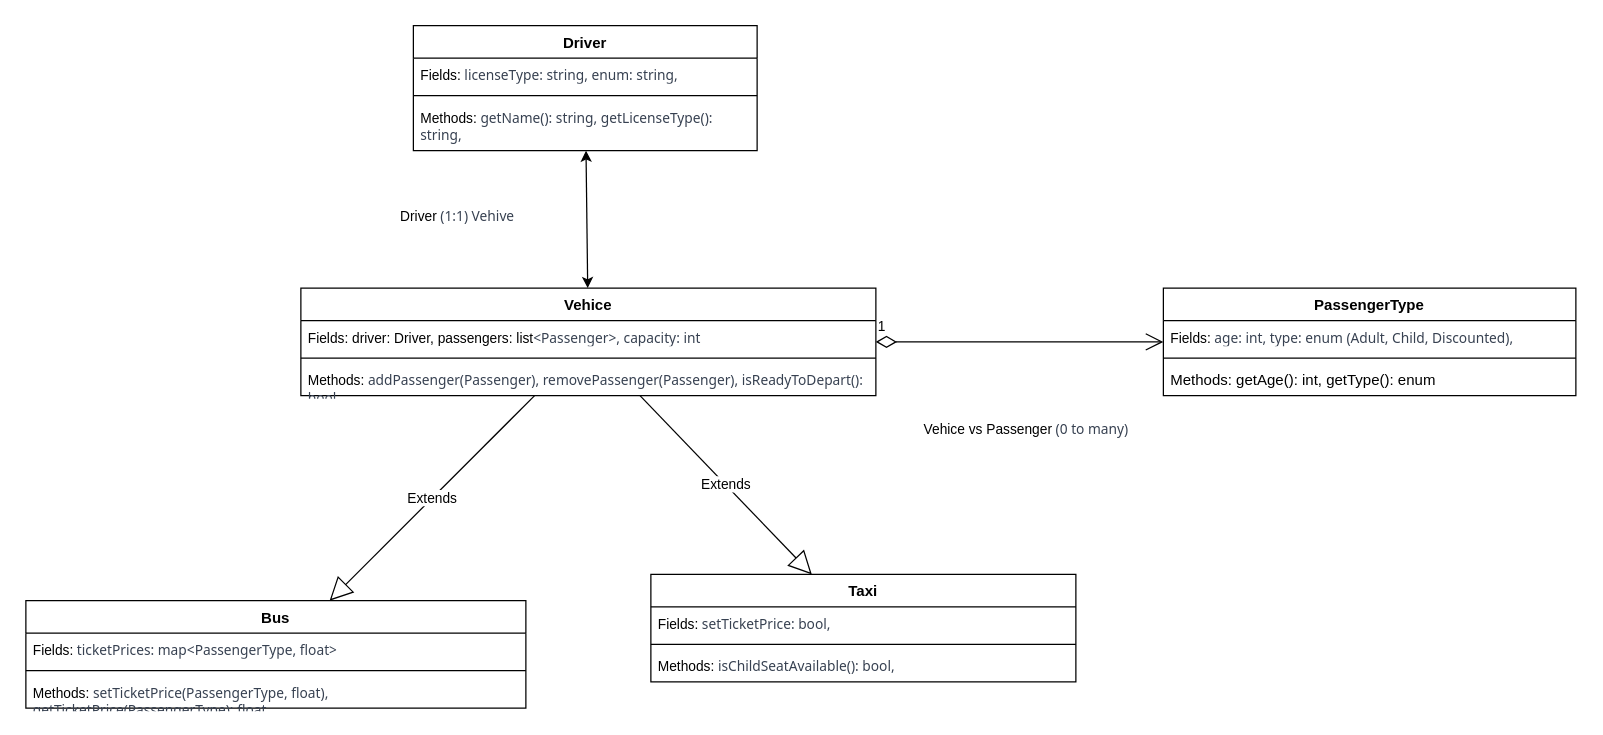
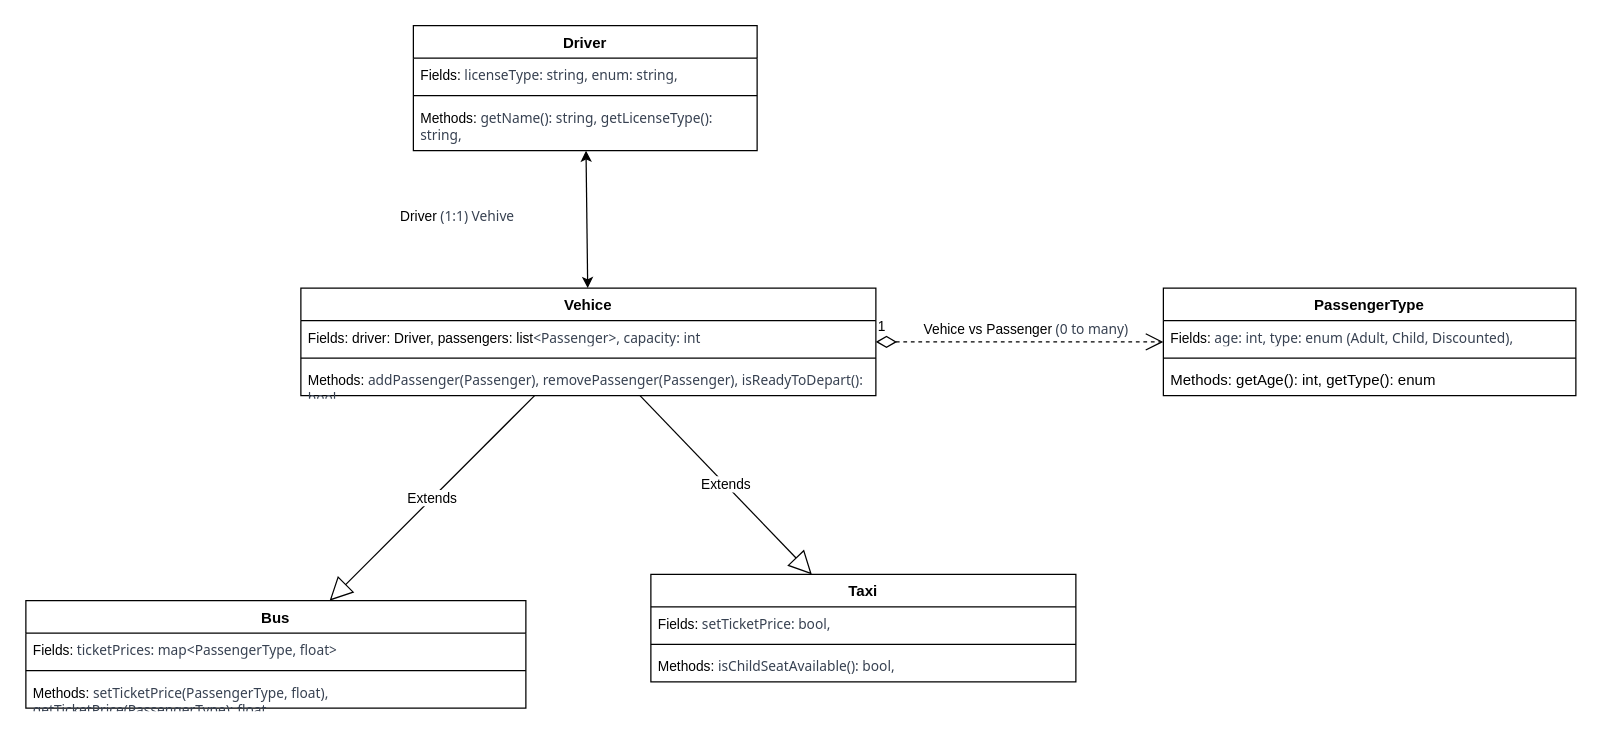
edge "Vehice" -- "PassengerType": style solid -> dashed
node "Vehice vs Passenger (0 to many)": moved (1026, 429) -> (1026, 329)
